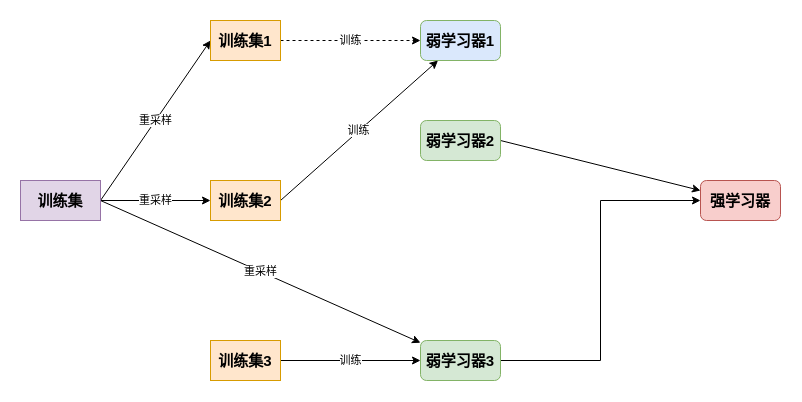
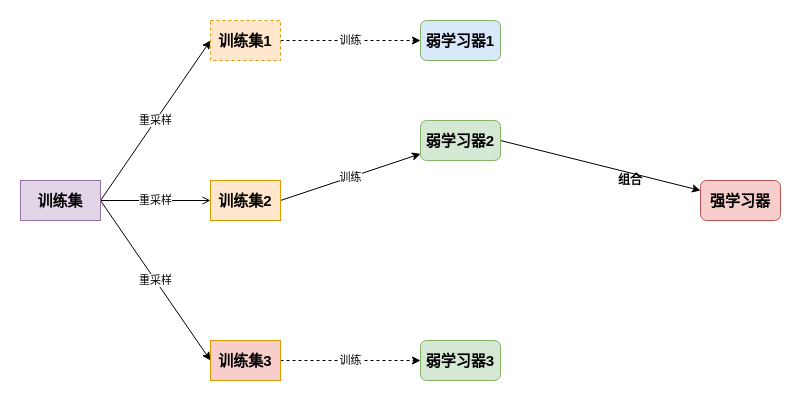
node "训练集1": style solid -> dashed
edge "训练集2" -> "弱学习器1": now "训练集2" -> "弱学习器2"
node "组合": added
edge "训练集" -> "训练集2": arrowhead classic -> open
edge "训练集" -> "弱学习器3": now "训练集" -> "训练集3"
edge "弱学习器3" -> "强学习器": removed
node "训练集3": fillcolor #ffe6cc -> #f8cecc
edge "训练集3" -> "弱学习器3": style solid -> dashed
